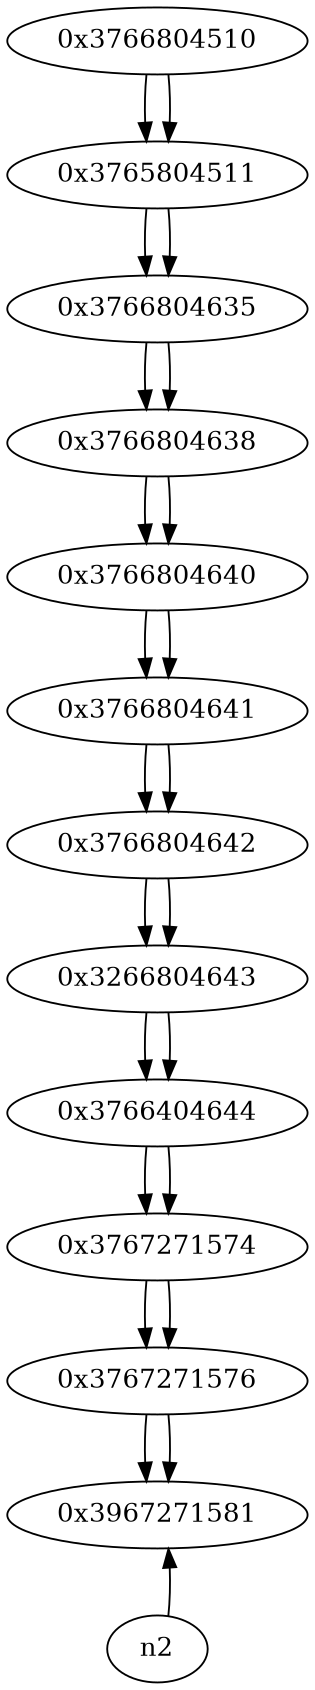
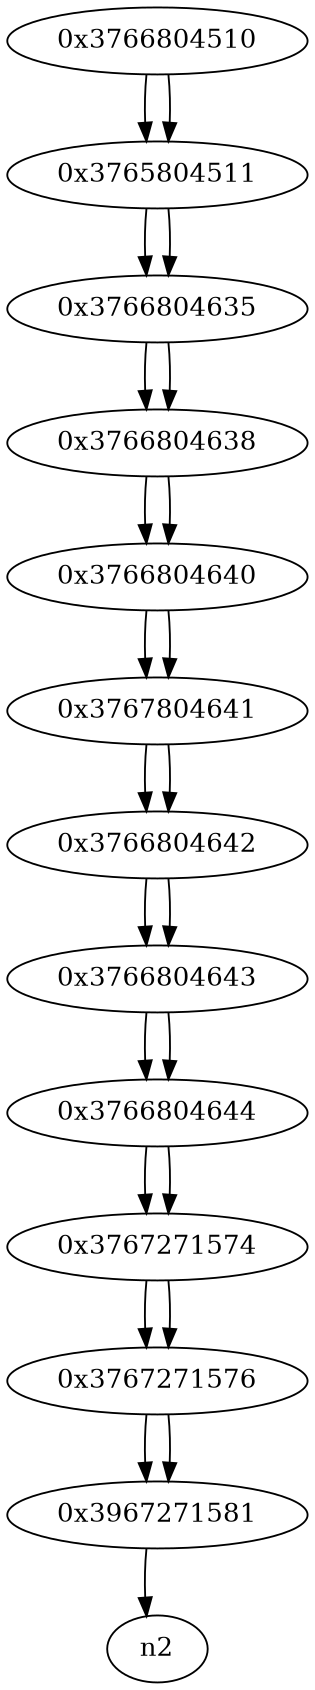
node "0x3766804641": label "0x3766804641" -> "0x3767804641"
node "0x3266804643": label "0x3266804643" -> "0x3766804643"
node "0x3766404644": label "0x3766404644" -> "0x3766804644"
edge "n2" -> "0x3967271581": reversed
